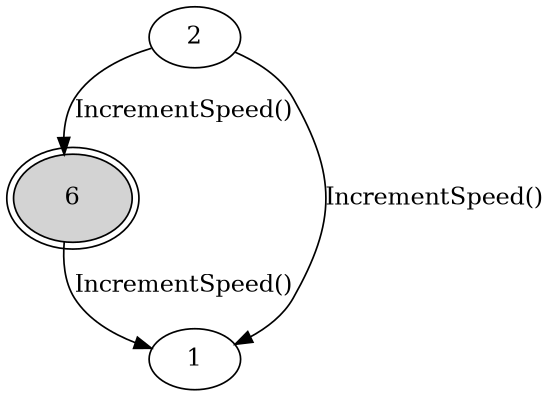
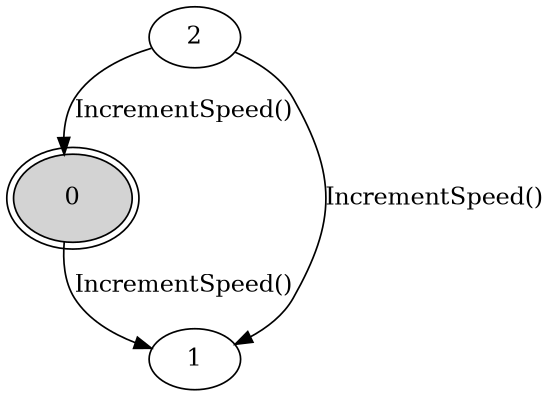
node "6": label "6" -> "0"
